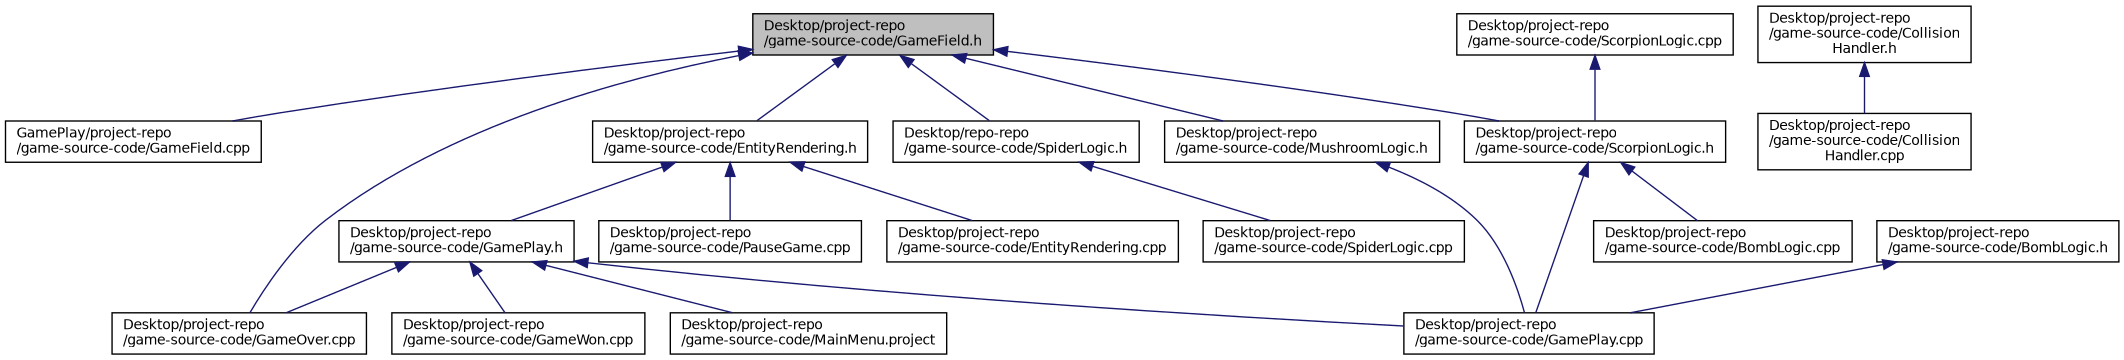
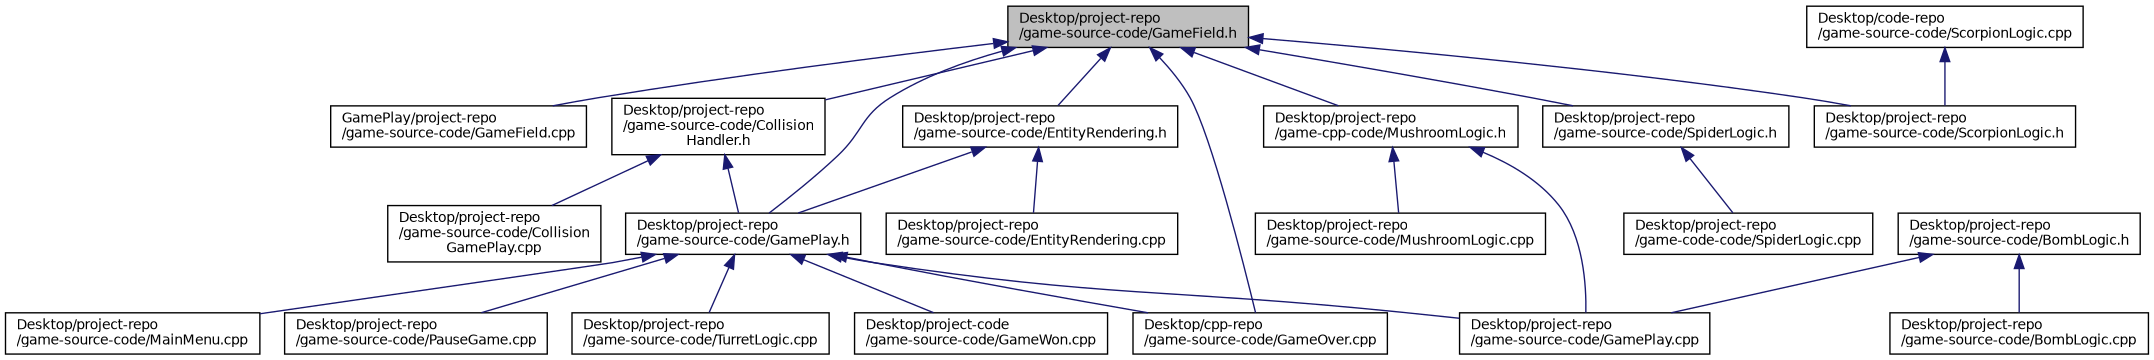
node "Desktop/project-repo /game-source-code/ScorpionLogic.cpp": label "Desktop/project-repo /game-source-code/ScorpionLogic.cpp" -> "Desktop/code-repo /game-source-code/ScorpionLogic.cpp"
edge "Desktop/project-repo /game-source-code/Collision Handler.h" -> "Desktop/project-repo /game-source-code/GameField.h": added
edge "Desktop/project-repo /game-source-code/GamePlay.h" -> "Desktop/project-repo /game-source-code/GameField.h": added
node "Desktop/repo-repo /game-source-code/SpiderLogic.h": label "Desktop/repo-repo /game-source-code/SpiderLogic.h" -> "Desktop/project-repo /game-source-code/SpiderLogic.h"
node "Desktop/project-repo /game-source-code/MushroomLogic.h": label "Desktop/project-repo /game-source-code/MushroomLogic.h" -> "Desktop/project-repo /game-cpp-code/MushroomLogic.h"
node "Desktop/project-repo /game-source-code/Collision Handler.cpp": label "Desktop/project-repo /game-source-code/Collision Handler.cpp" -> "Desktop/project-repo /game-source-code/Collision GamePlay.cpp"
edge "Desktop/project-repo /game-source-code/GamePlay.h" -> "Desktop/project-repo /game-source-code/Collision Handler.h": added
edge "Desktop/project-repo /game-source-code/BombLogic.cpp" -> "Desktop/project-repo /game-source-code/ScorpionLogic.h": now "Desktop/project-repo /game-source-code/BombLogic.cpp" -> "Desktop/project-repo /game-source-code/BombLogic.h"
edge "Desktop/project-repo /game-source-code/PauseGame.cpp" -> "Desktop/project-repo /game-source-code/EntityRendering.h": now "Desktop/project-repo /game-source-code/PauseGame.cpp" -> "Desktop/project-repo /game-source-code/GamePlay.h"
node "Desktop/project-repo /game-source-code/MushroomLogic.cpp": added
node "Desktop/project-repo /game-source-code/SpiderLogic.cpp": label "Desktop/project-repo /game-source-code/SpiderLogic.cpp" -> "Desktop/project-repo /game-code-code/SpiderLogic.cpp"
edge "Desktop/project-repo /game-source-code/GamePlay.cpp" -> "Desktop/project-repo /game-source-code/ScorpionLogic.h": removed
node "Desktop/project-repo /game-source-code/GameOver.cpp": label "Desktop/project-repo /game-source-code/GameOver.cpp" -> "Desktop/cpp-repo /game-source-code/GameOver.cpp"
node "Desktop/project-repo /game-source-code/GameWon.cpp": label "Desktop/project-repo /game-source-code/GameWon.cpp" -> "Desktop/project-code /game-source-code/GameWon.cpp"
node "Desktop/project-repo /game-source-code/TurretLogic.cpp": added
node "Desktop/project-repo /game-source-code/MainMenu.project": label "Desktop/project-repo /game-source-code/MainMenu.project" -> "Desktop/project-repo /game-source-code/MainMenu.cpp"
